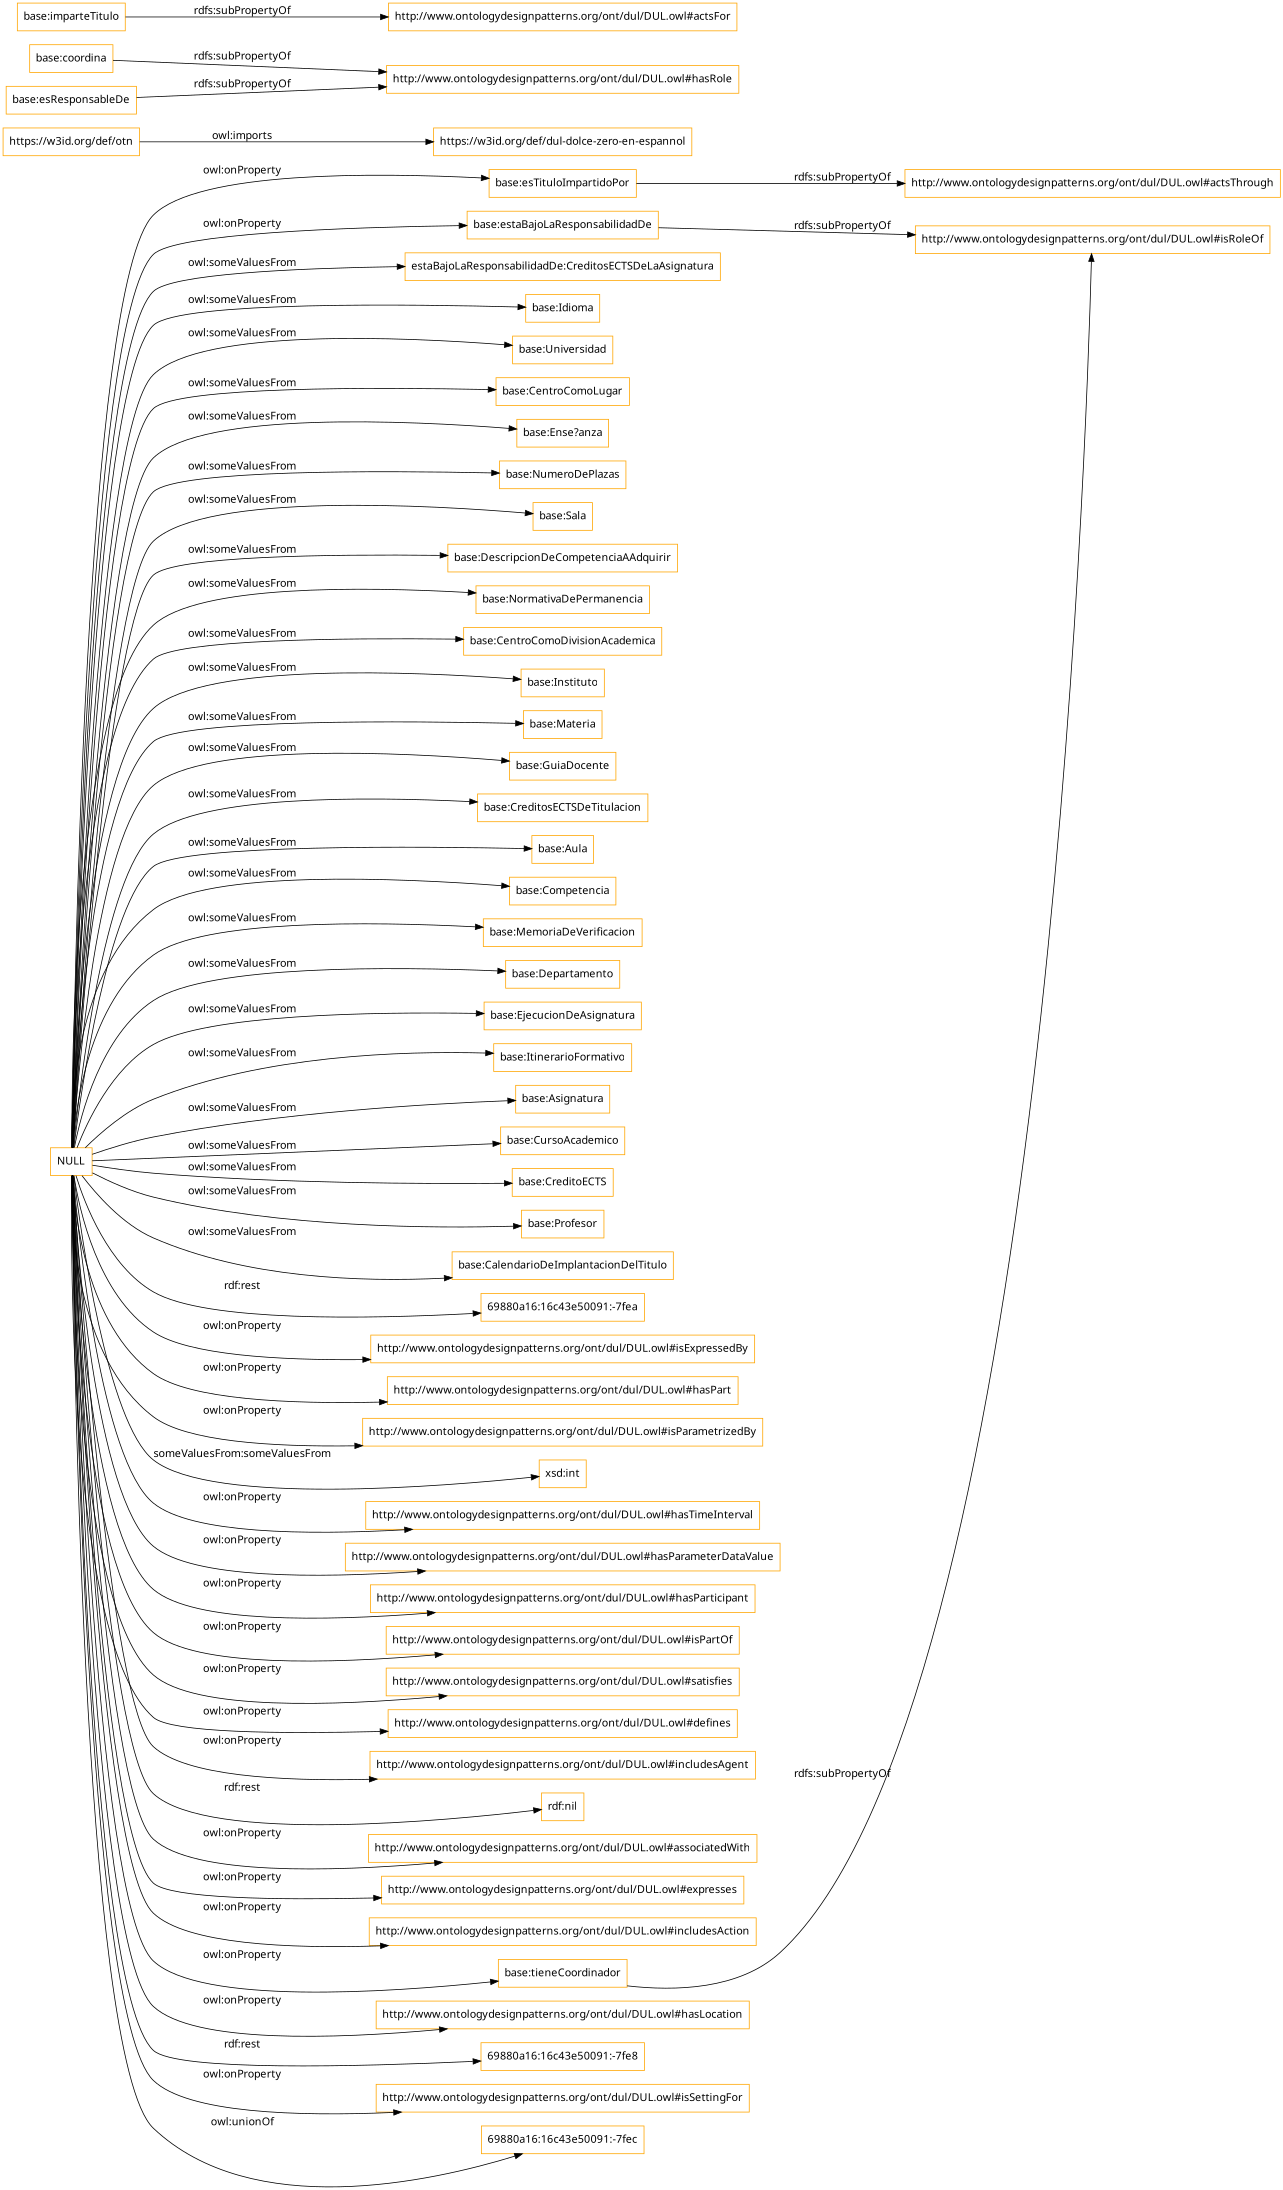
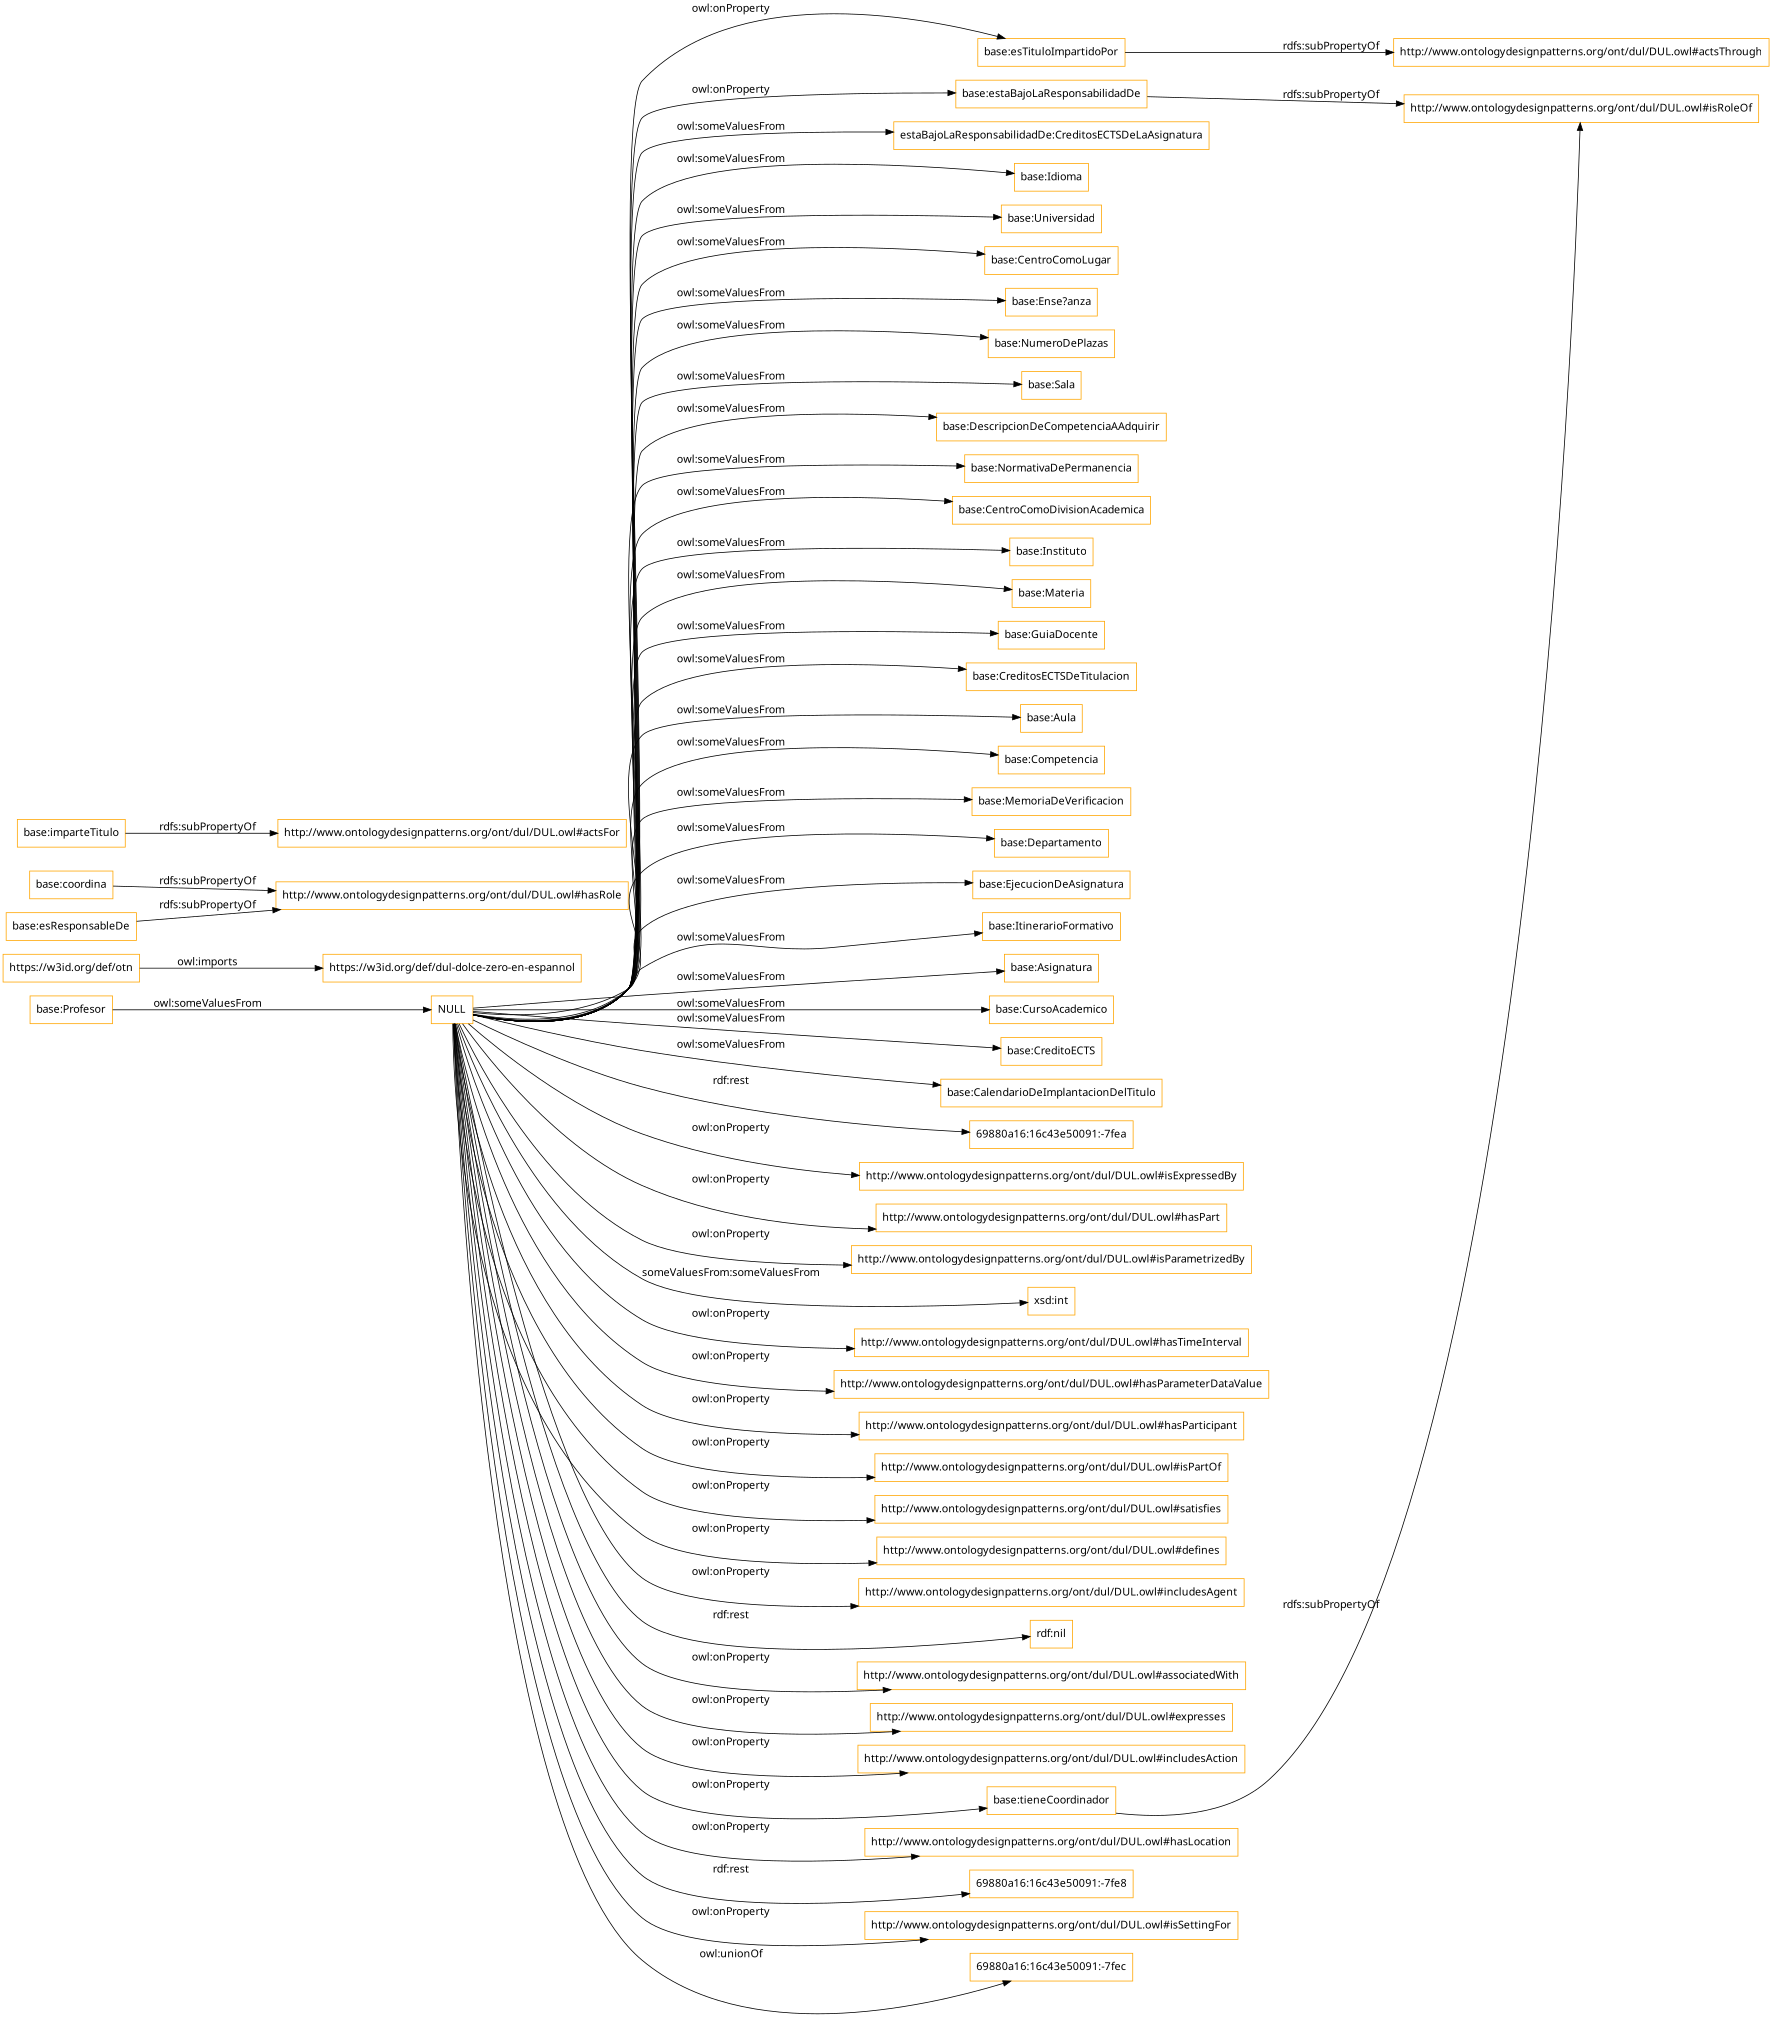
edge "NULL" -> "base:Profesor": reversed
